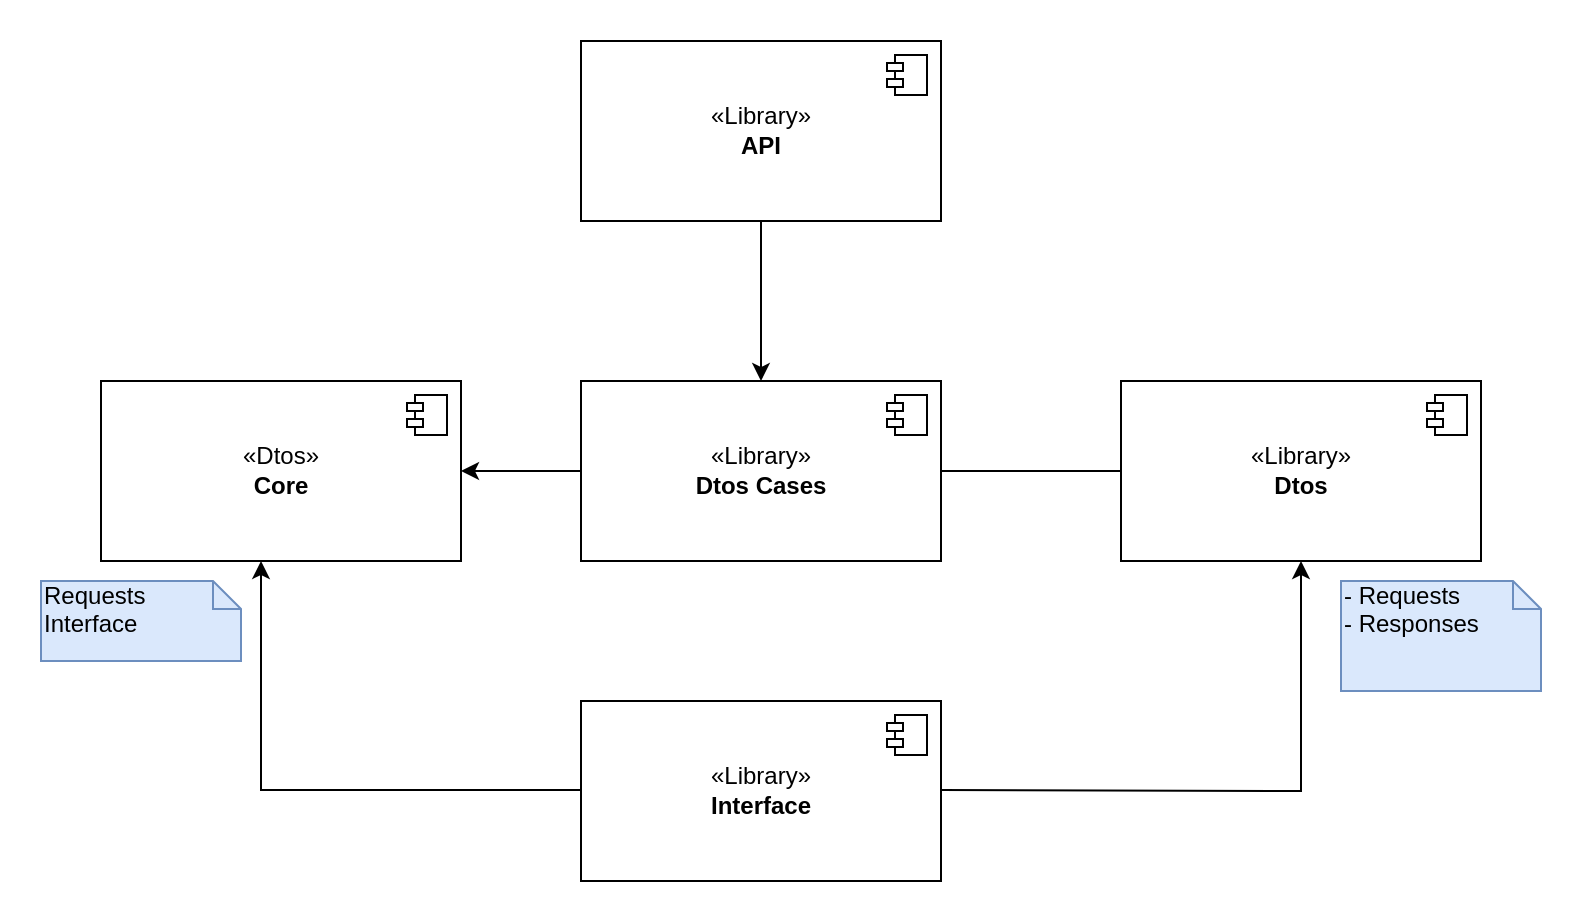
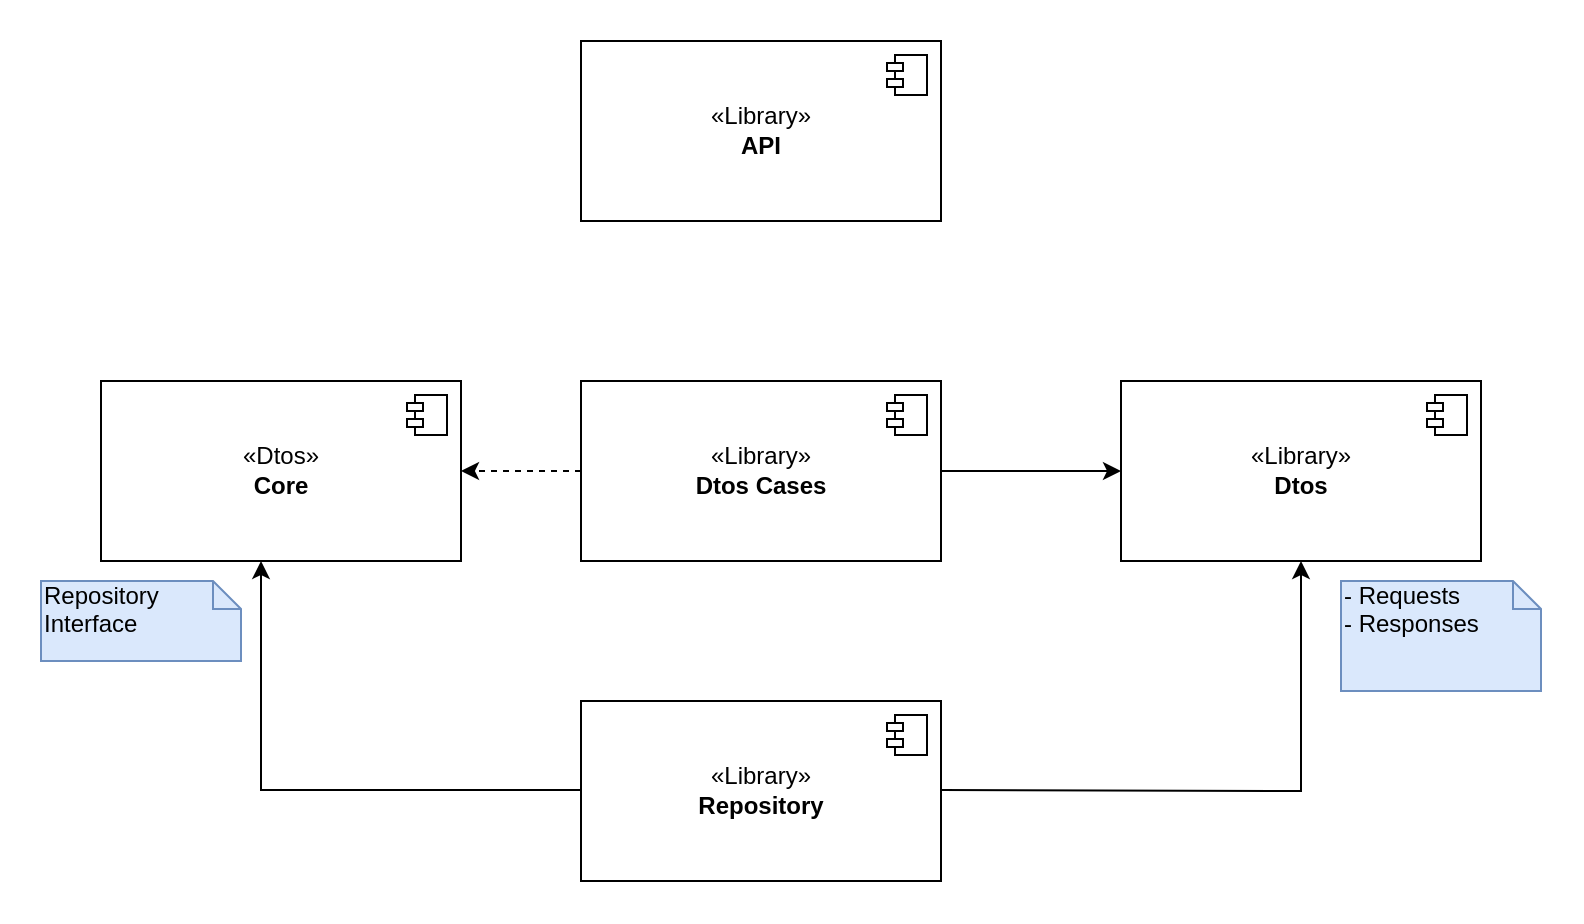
edge "«Library» API" -> "«Library» Dtos Cases": removed
edge "«Library» Dtos Cases" -> "«Dtos» Core": style solid -> dashed
edge "«Library» Dtos Cases" -- "«Library» Dtos": arrowhead none -> classic
node "Requests Interface": label "Requests Interface" -> "Repository Interface"
node "«Library» Interface": label "«Library» Interface" -> "«Library» Repository"
